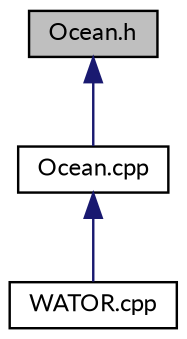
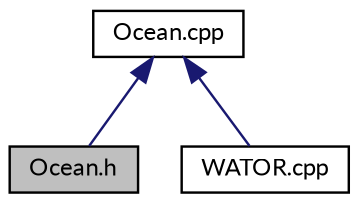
edge "Ocean.cpp" -> "Ocean.h": reversed
